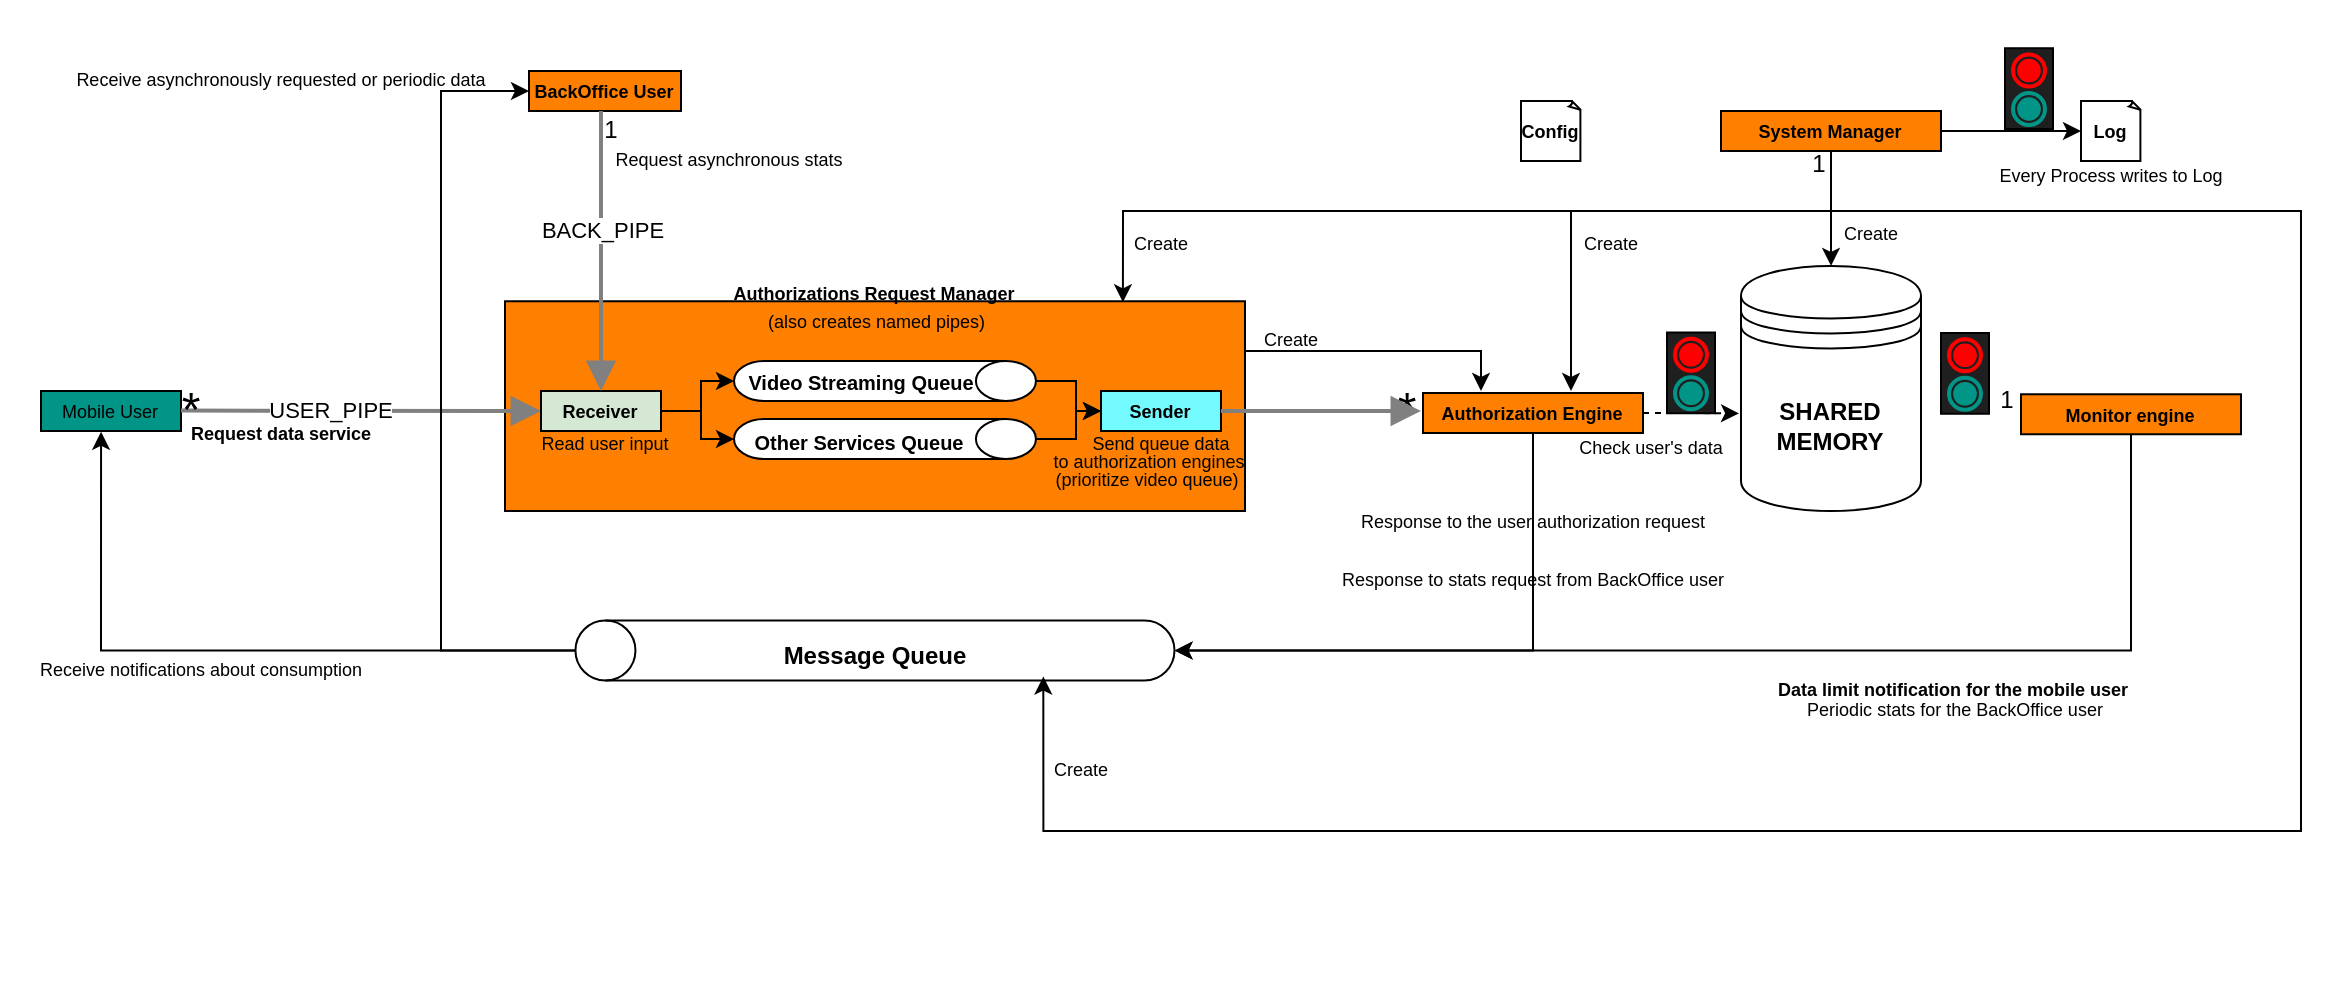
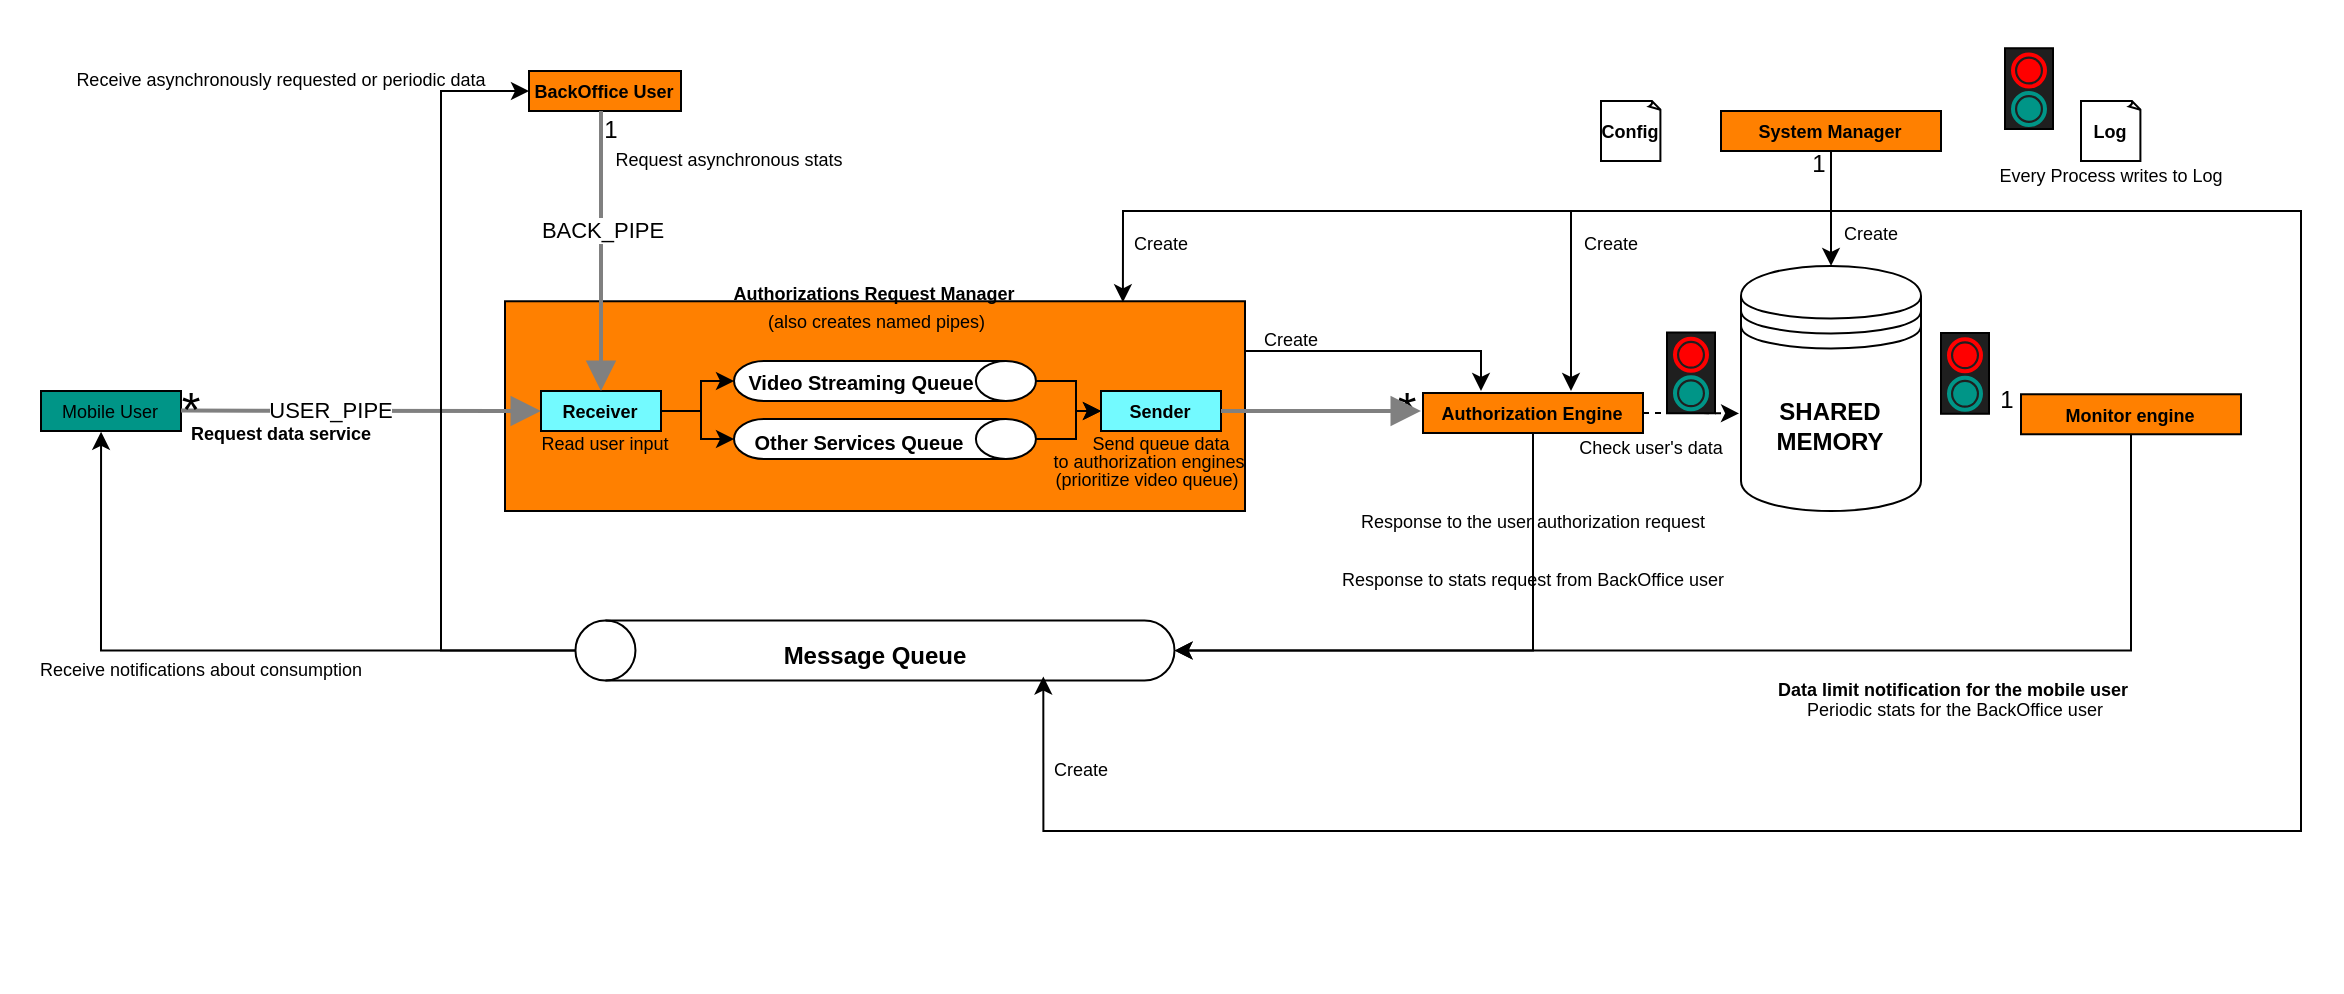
node "Config": moved (1551, 131) -> (1631, 131)
edge "System Manager" -> "Log": removed
node "Receiver": fillcolor #d5e8d4 -> #73faff
